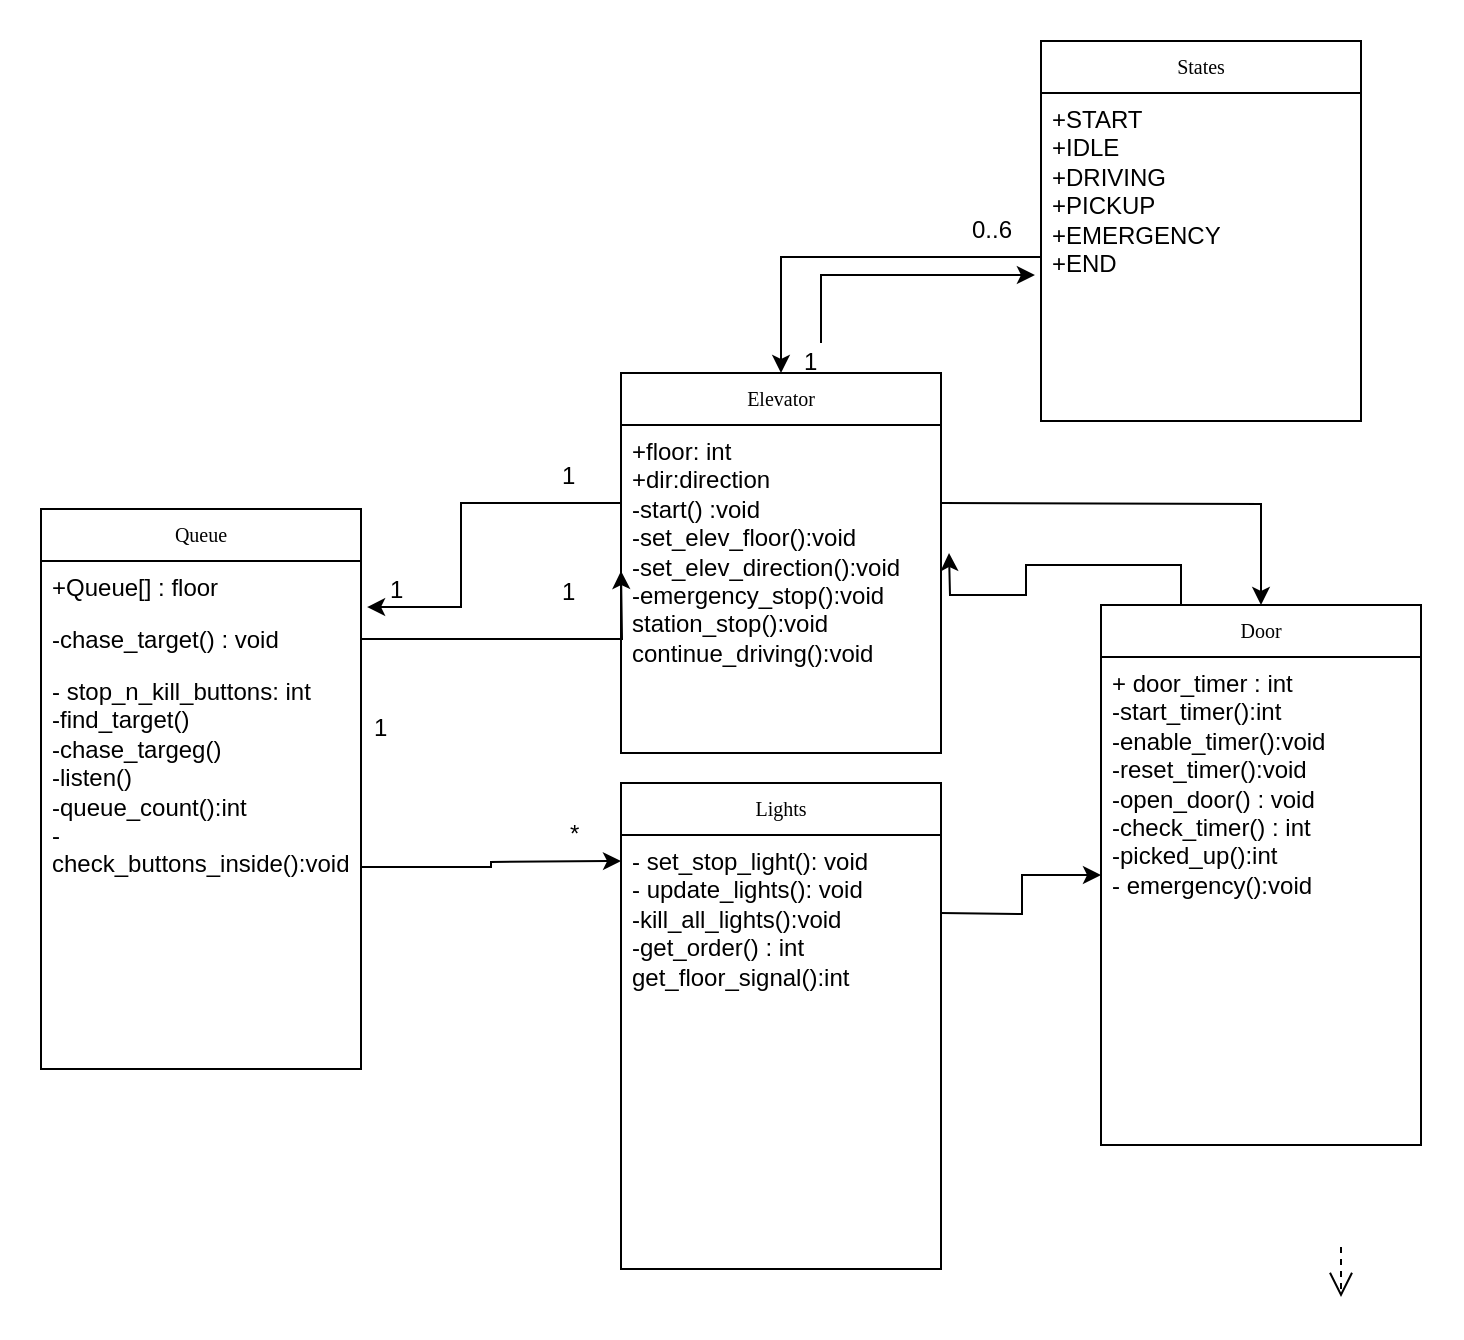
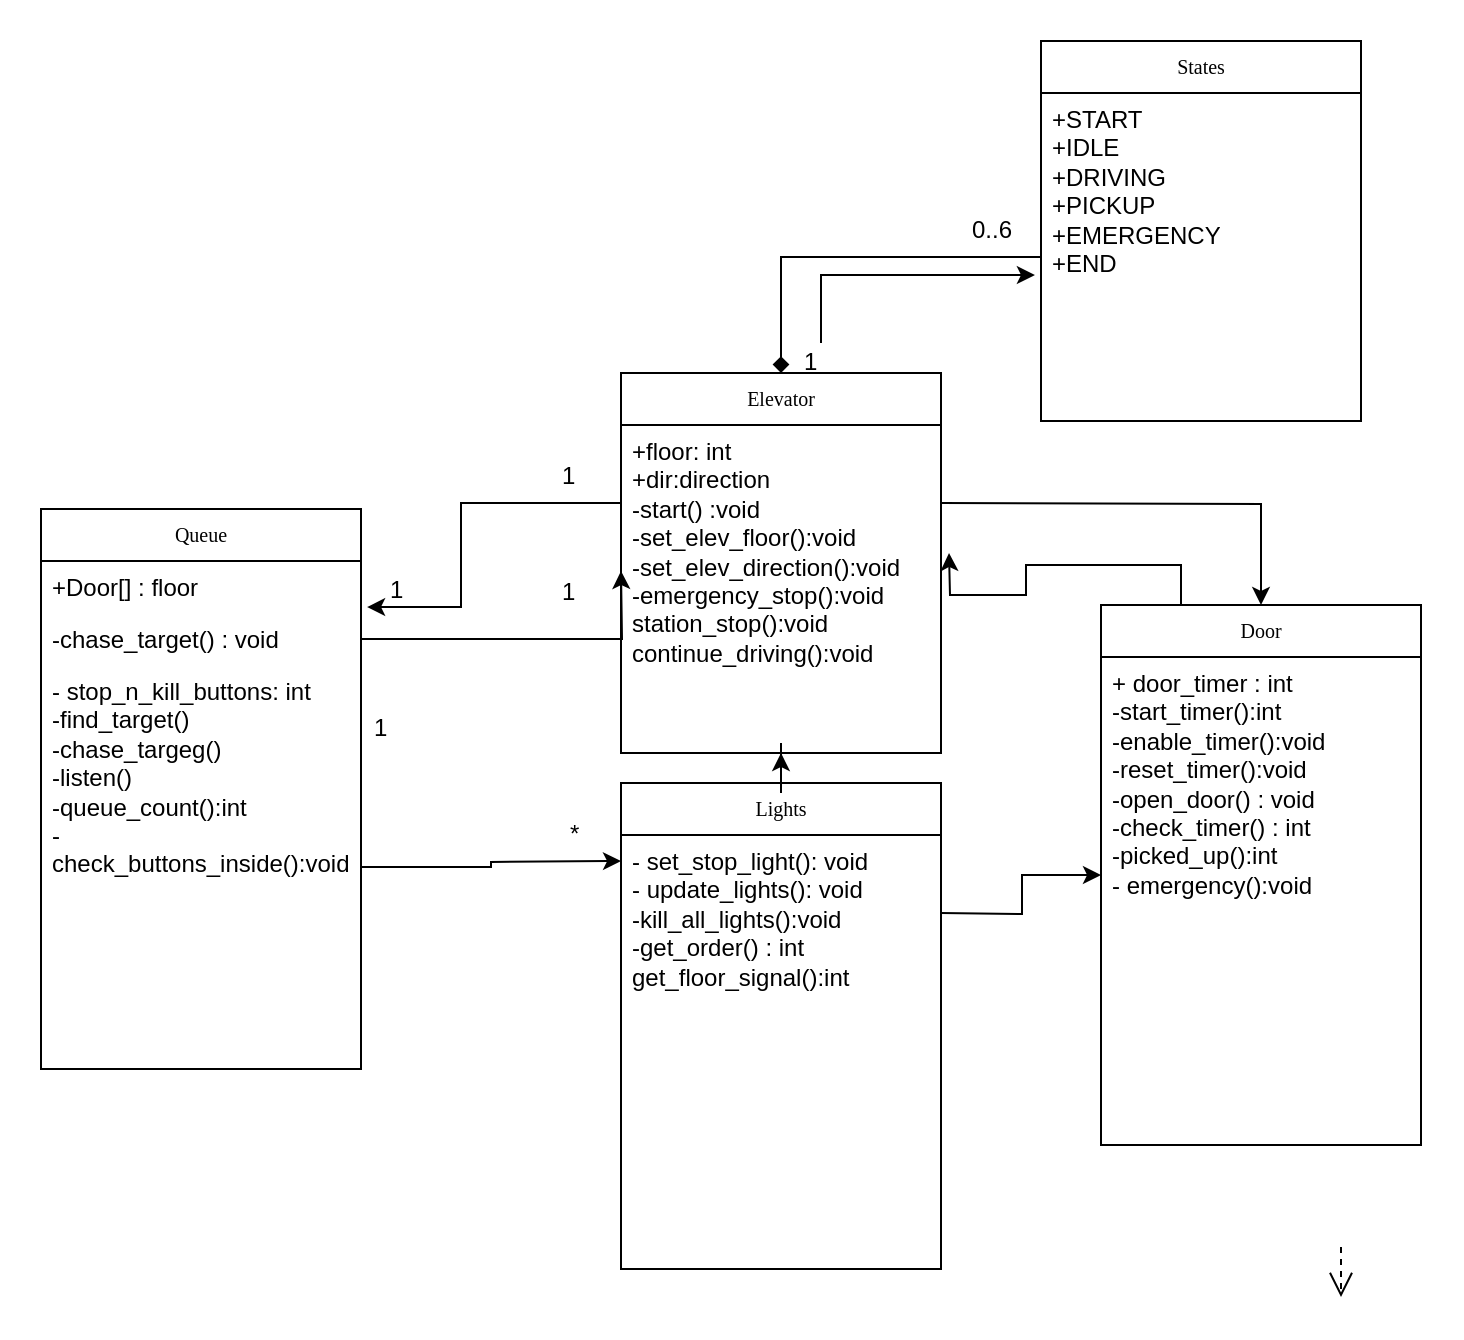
edge "+START +IDLE +DRIVING +PICKUP +EMERGENCY +END" -> "Elevator": arrowhead classic -> diamond
node "+Queue[] : floor": label "+Queue[] : floor" -> "+Door[] : floor"
edge "Lights" -> "Elevator": added
